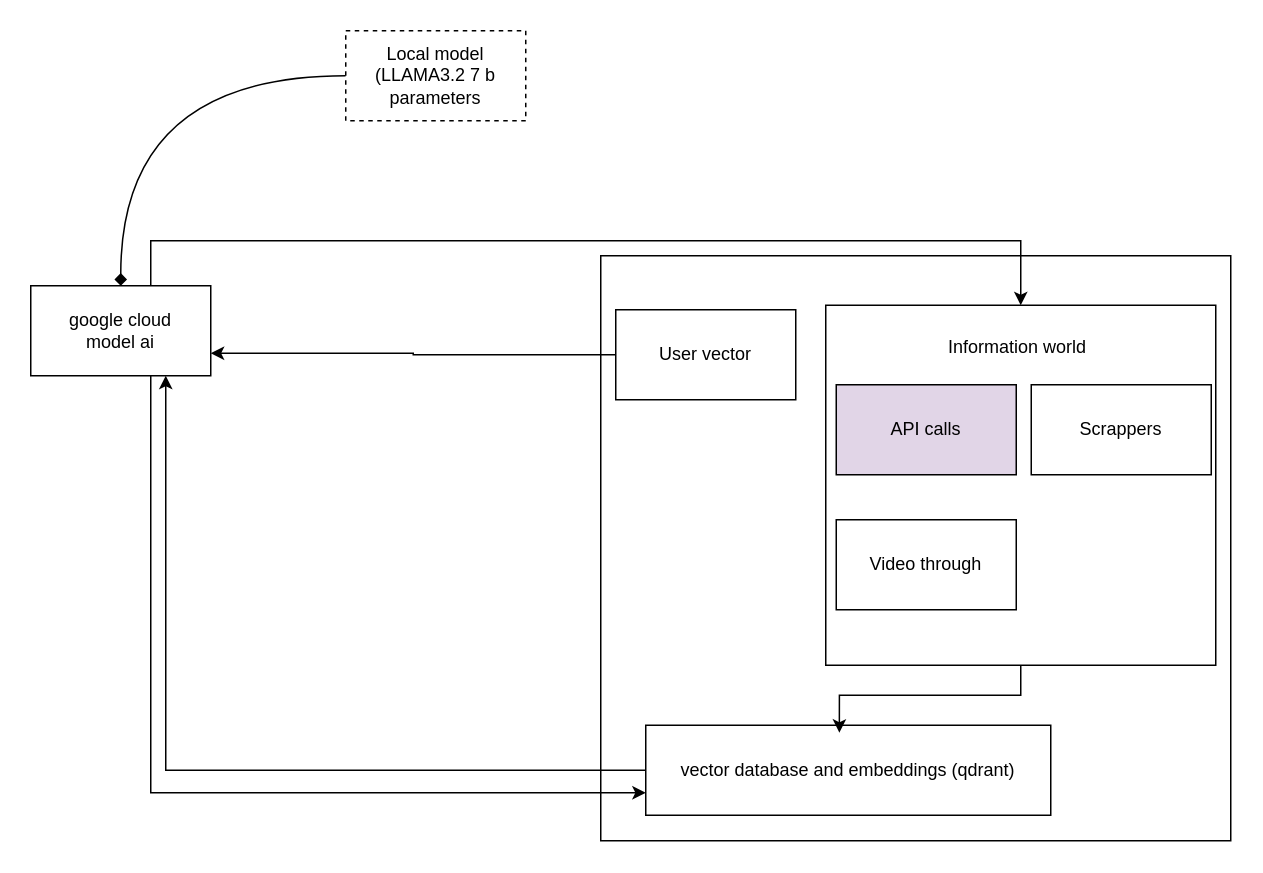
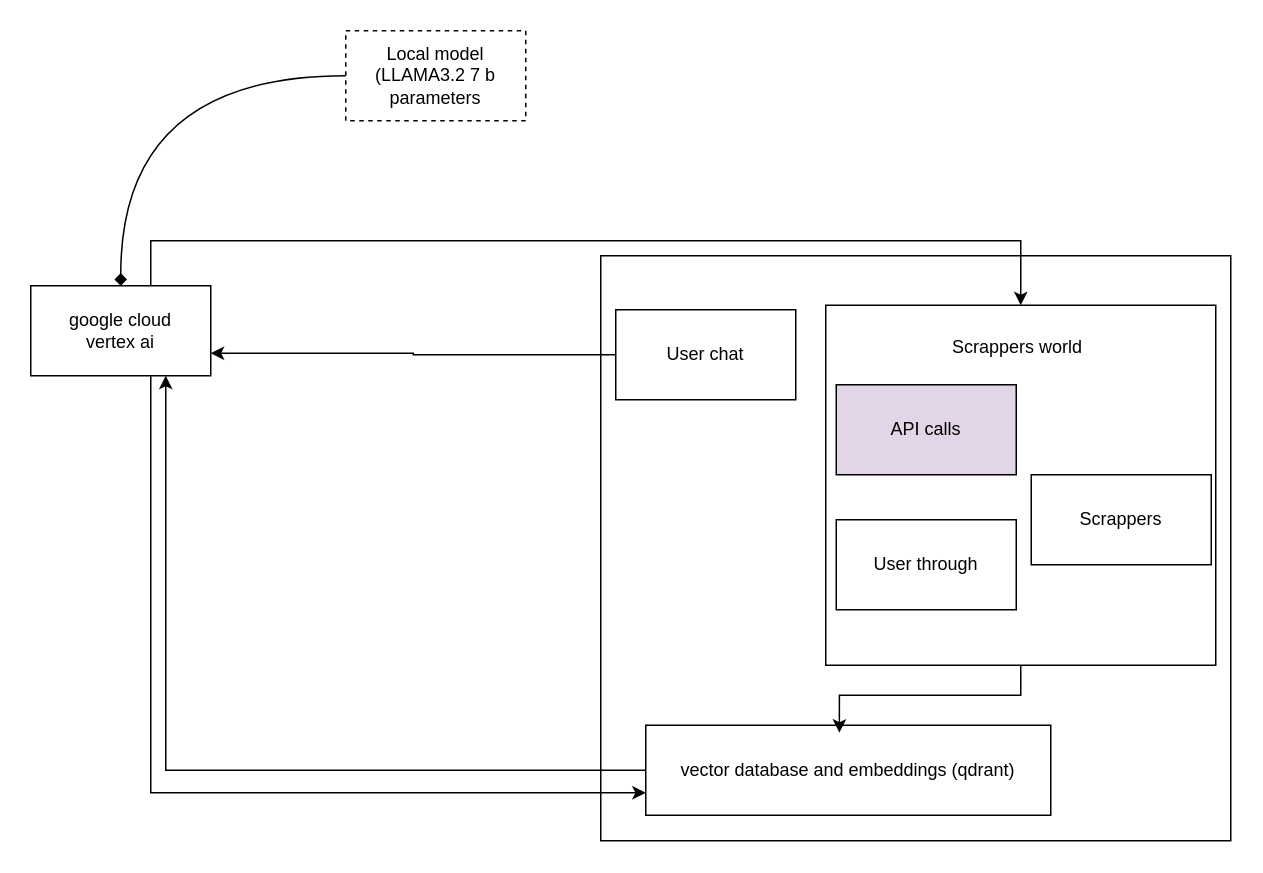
node "google cloud model ai": label "google cloud model ai" -> "google cloud vertex ai"
node "Information world": label "Information world" -> "Scrappers world"
node "User vector": label "User vector" -> "User chat"
node "Scrappers": moved (1121, 430) -> (1121, 520)
node "Video through": label "Video through" -> "User through"
